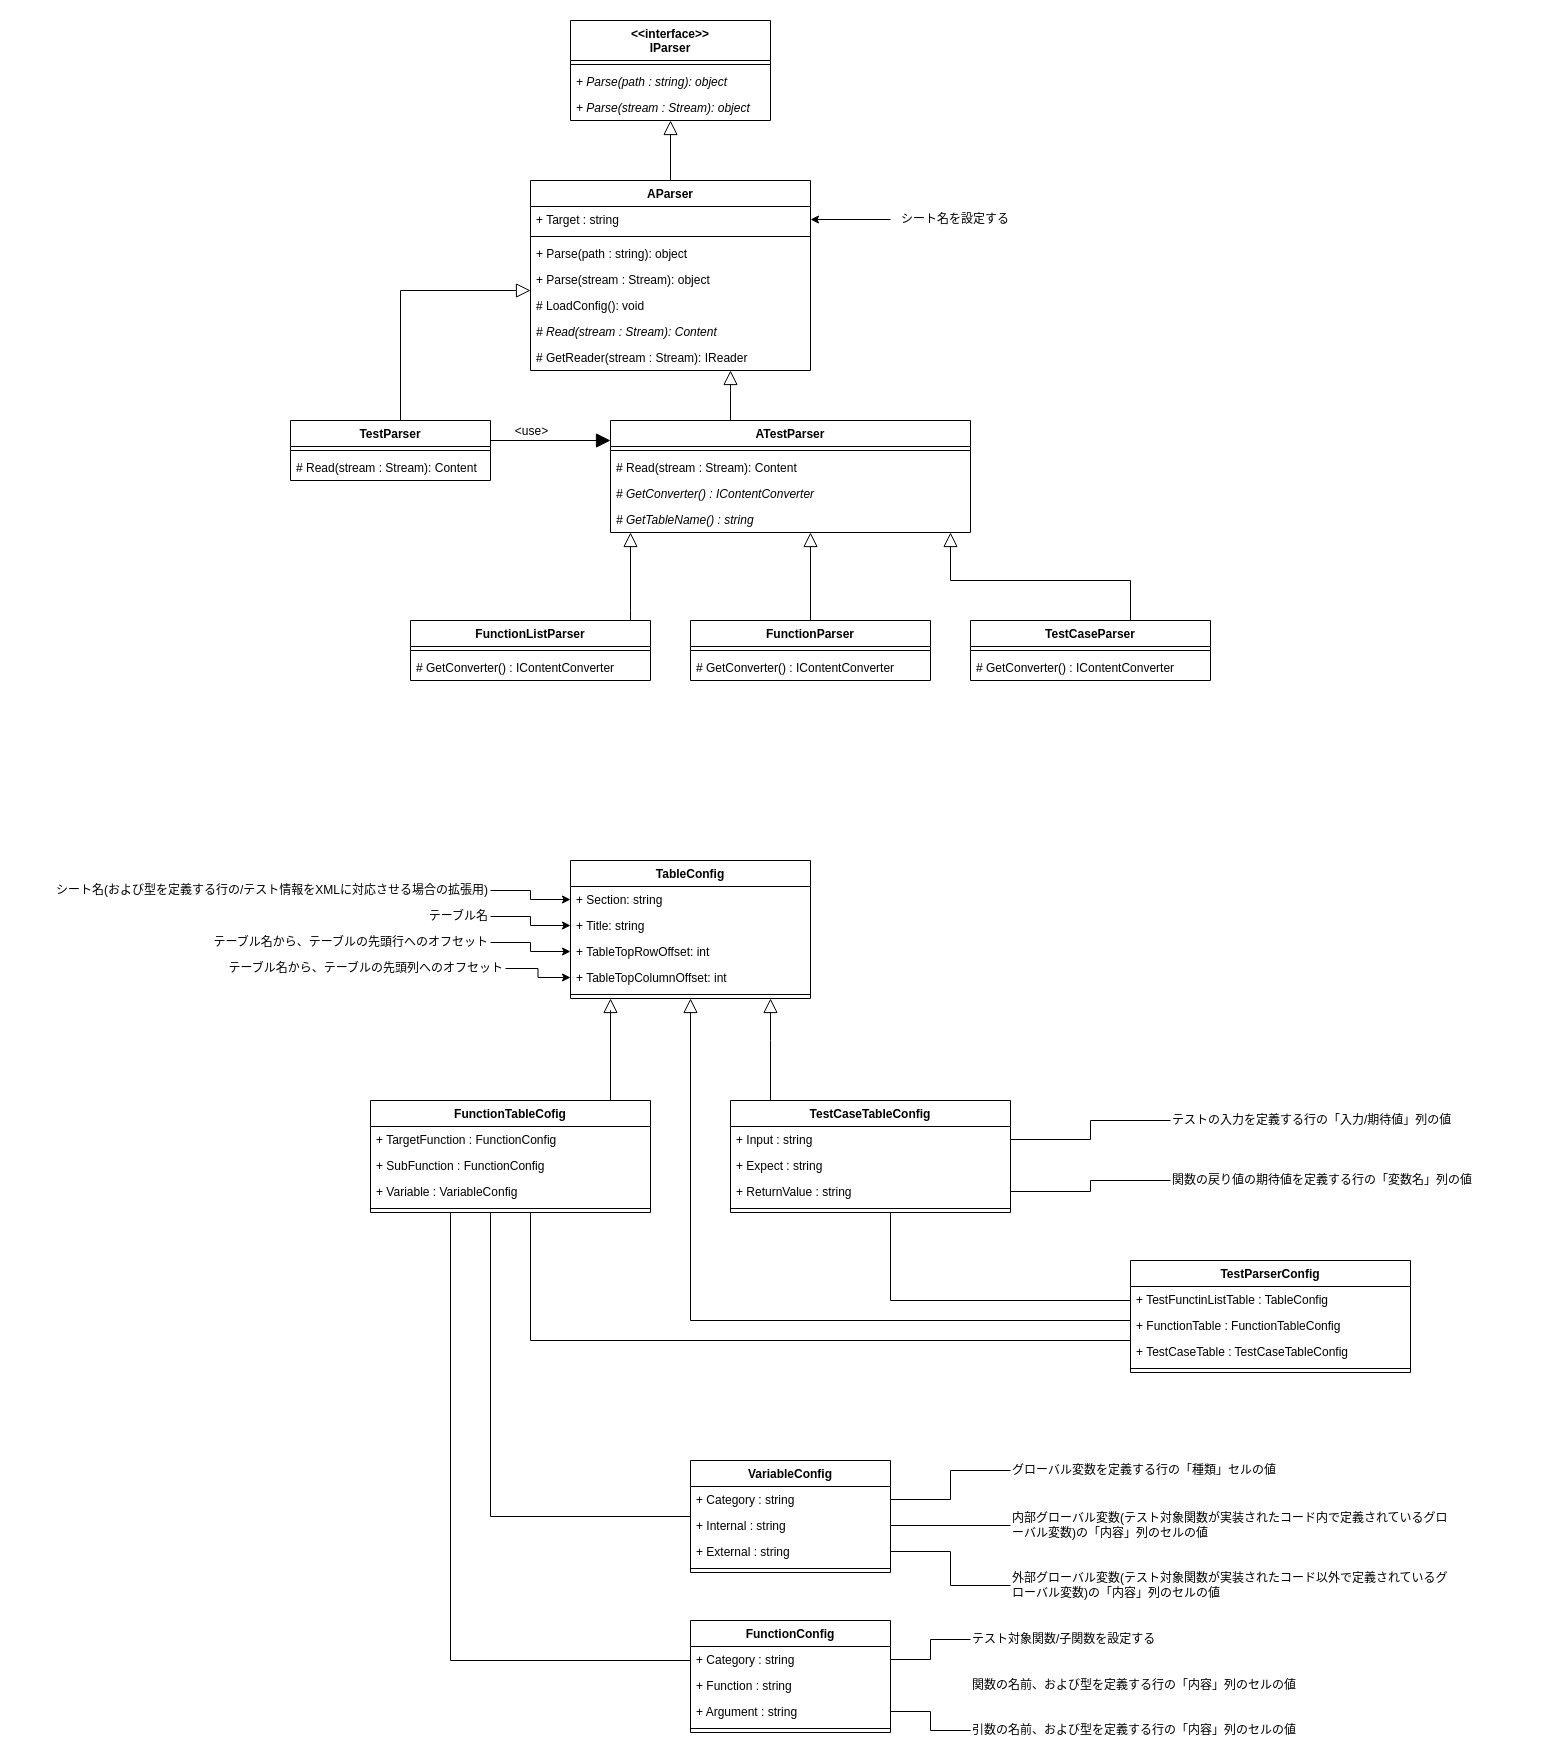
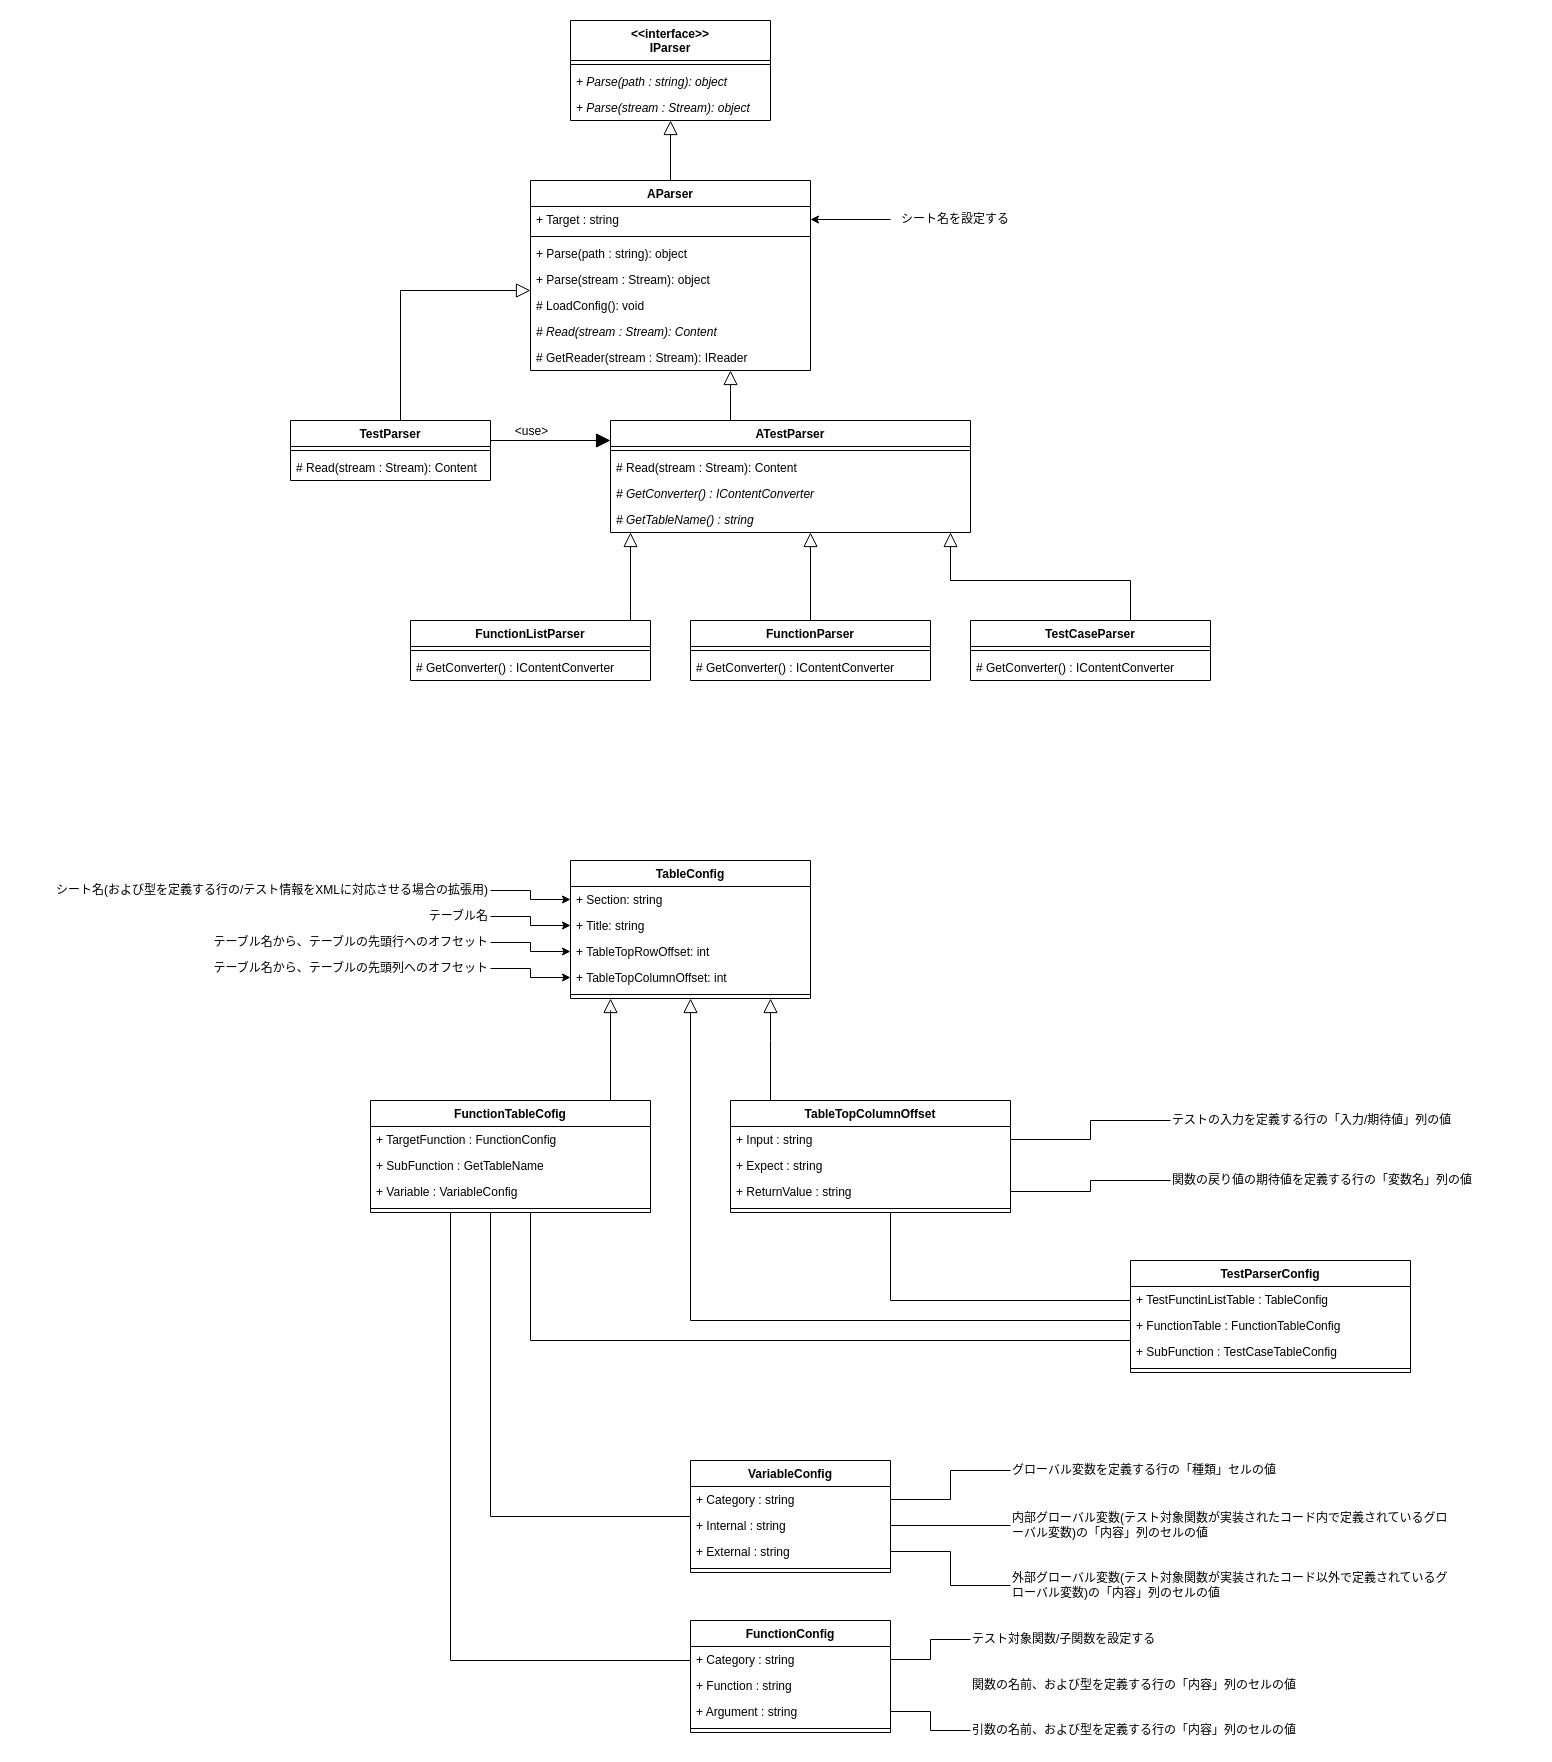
node "テーブル名から、テーブルの先頭列へのオフセット": moved (339, 969) -> (324, 969)
node "TestCaseTableConfig": label "TestCaseTableConfig" -> "TableTopColumnOffset"
node "+ SubFunction : FunctionConfig": label "+ SubFunction : FunctionConfig" -> "+ SubFunction : GetTableName"
node "+ TestCaseTable : TestCaseTableConfig": label "+ TestCaseTable : TestCaseTableConfig" -> "+ SubFunction : TestCaseTableConfig"
